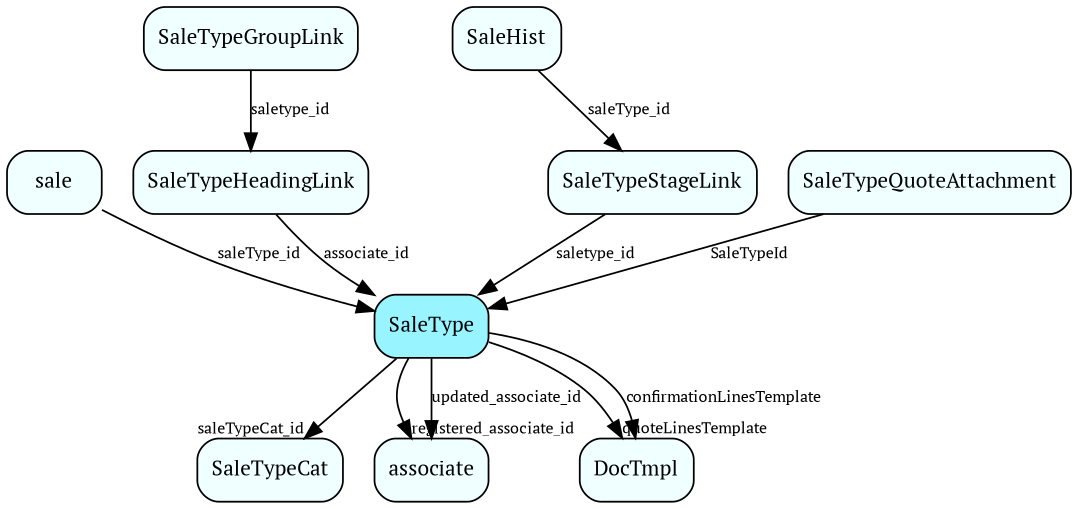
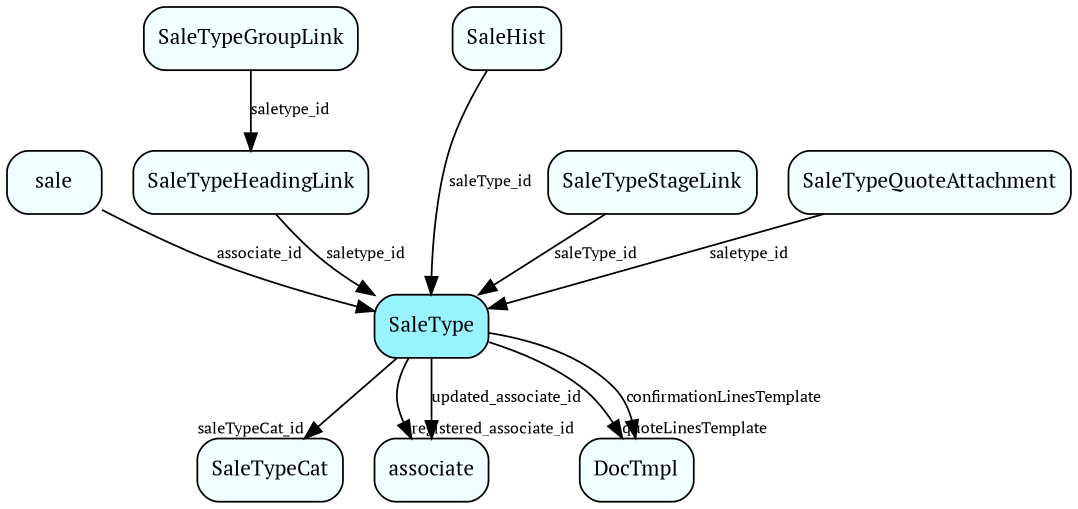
edge "SaleHist" -> "SaleTypeStageLink": now "SaleHist" -> "SaleType"
edge "sale" -> "SaleType": label "saleType_id" -> "associate_id"
edge "SaleTypeHeadingLink" -> "SaleType": label "associate_id" -> "saletype_id"
edge "SaleTypeStageLink" -> "SaleType": label "saletype_id" -> "saleType_id"
edge "SaleTypeQuoteAttachment" -> "SaleType": label "SaleTypeId" -> "saletype_id"
